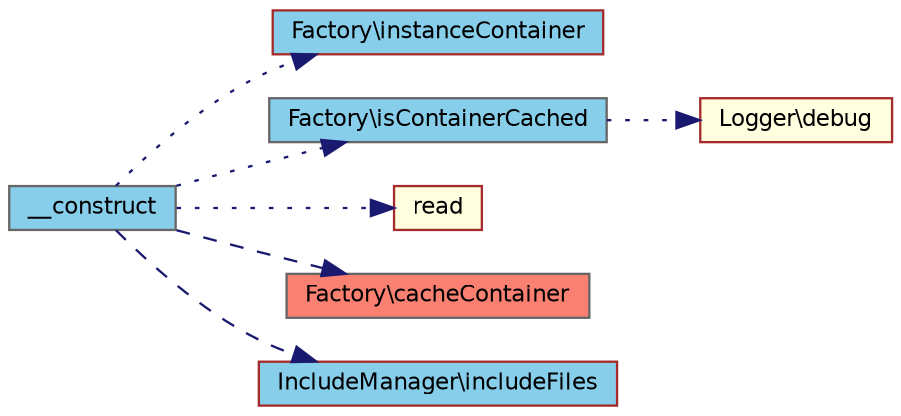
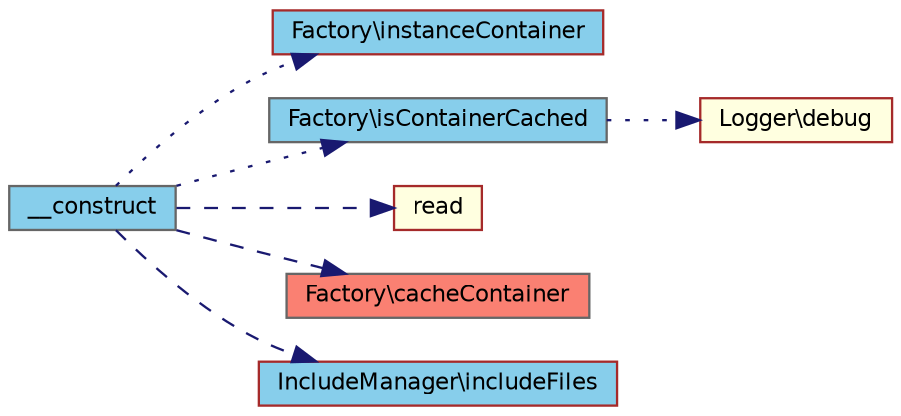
edge "__construct" -> "read": style dotted -> dashed
